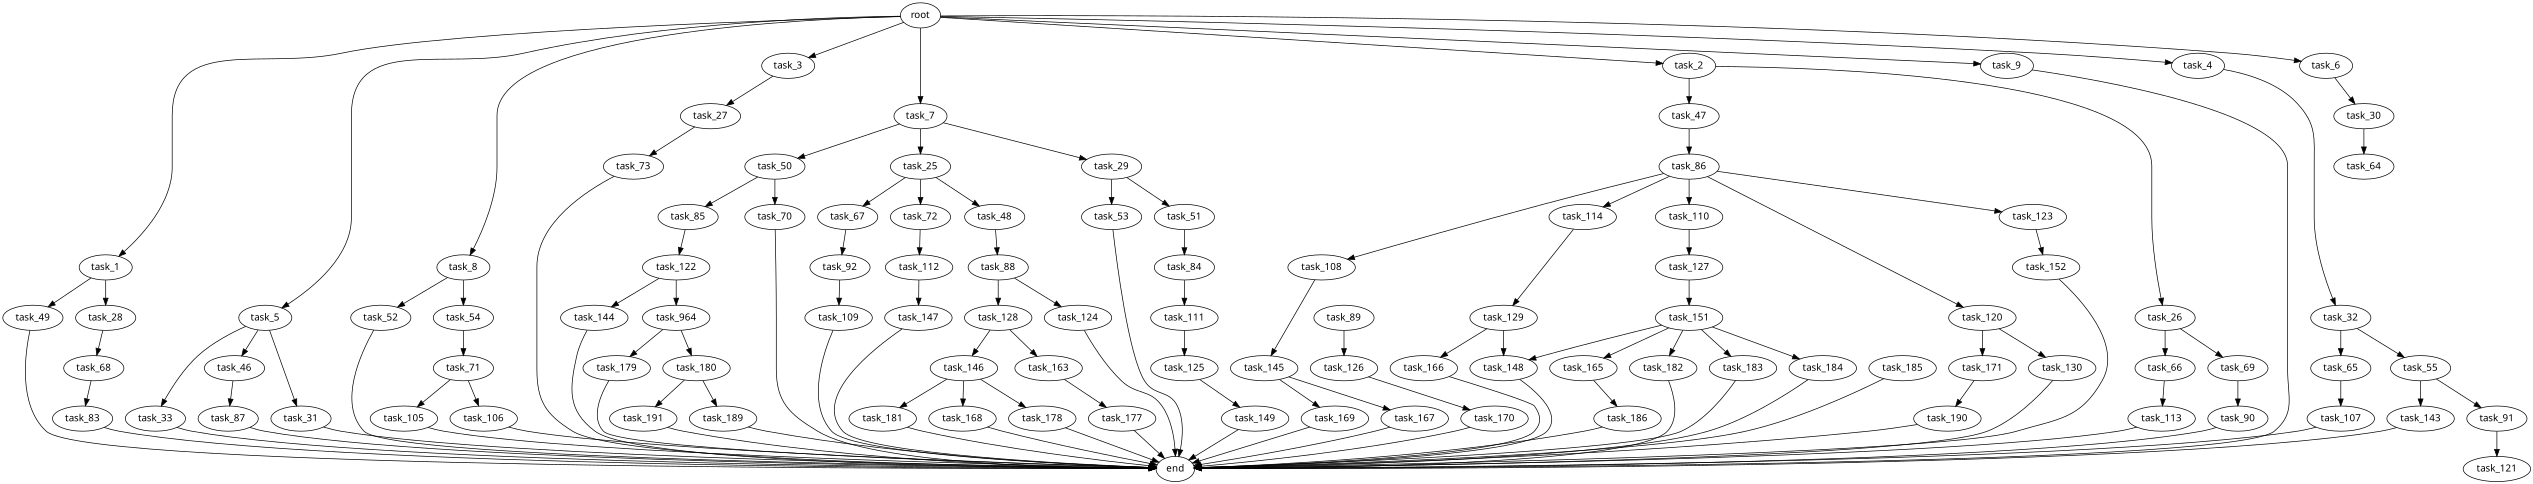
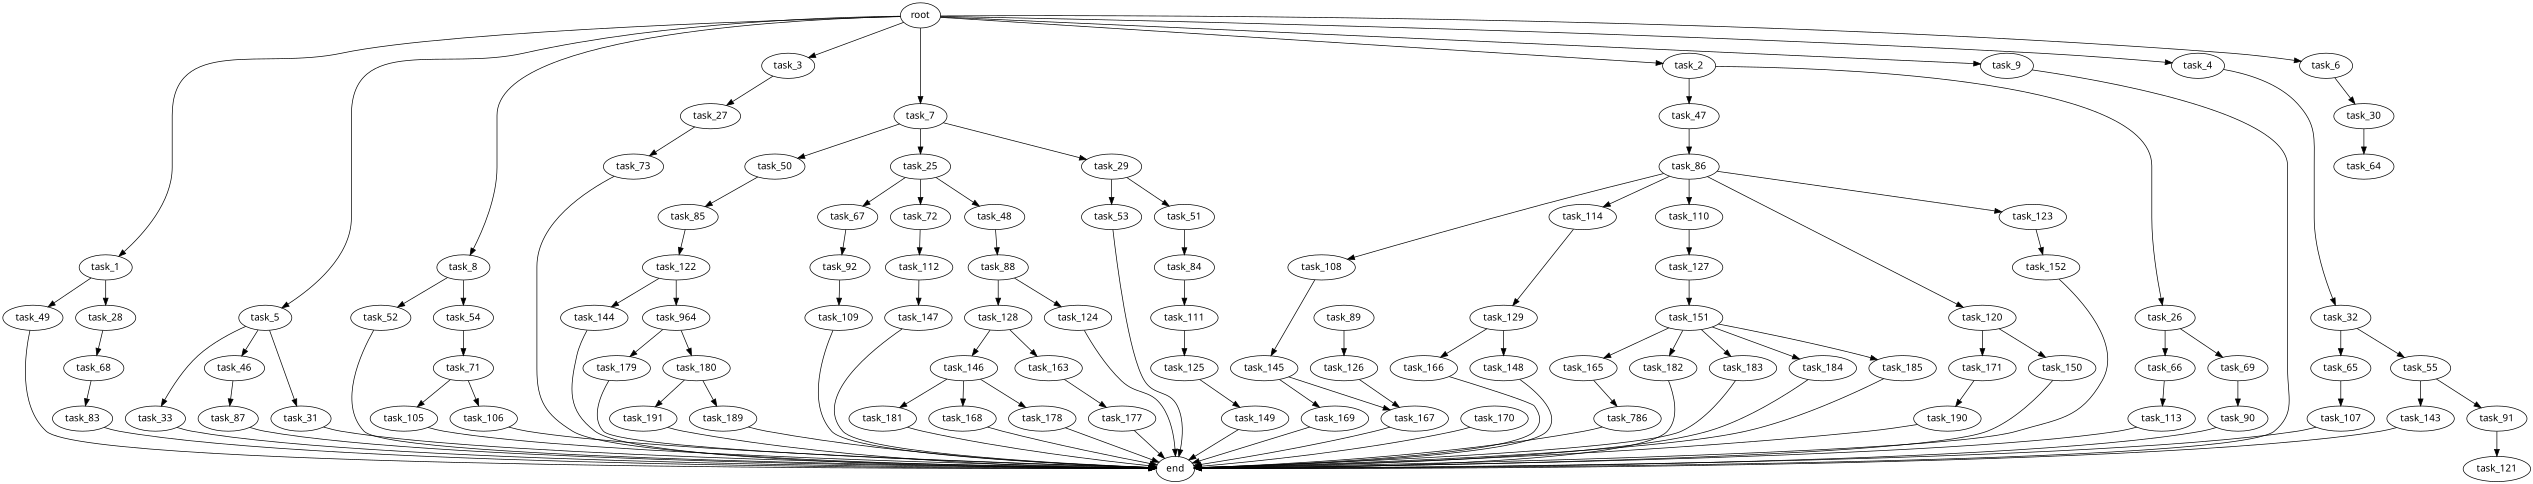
node "task_70": removed
edge "task_151" -> "task_148": now "task_151" -> "task_185"
node "task_130": label "task_130" -> "task_150"
edge "task_126" -> "task_170": now "task_126" -> "task_167"
node "task_186": label "task_186" -> "task_786"
